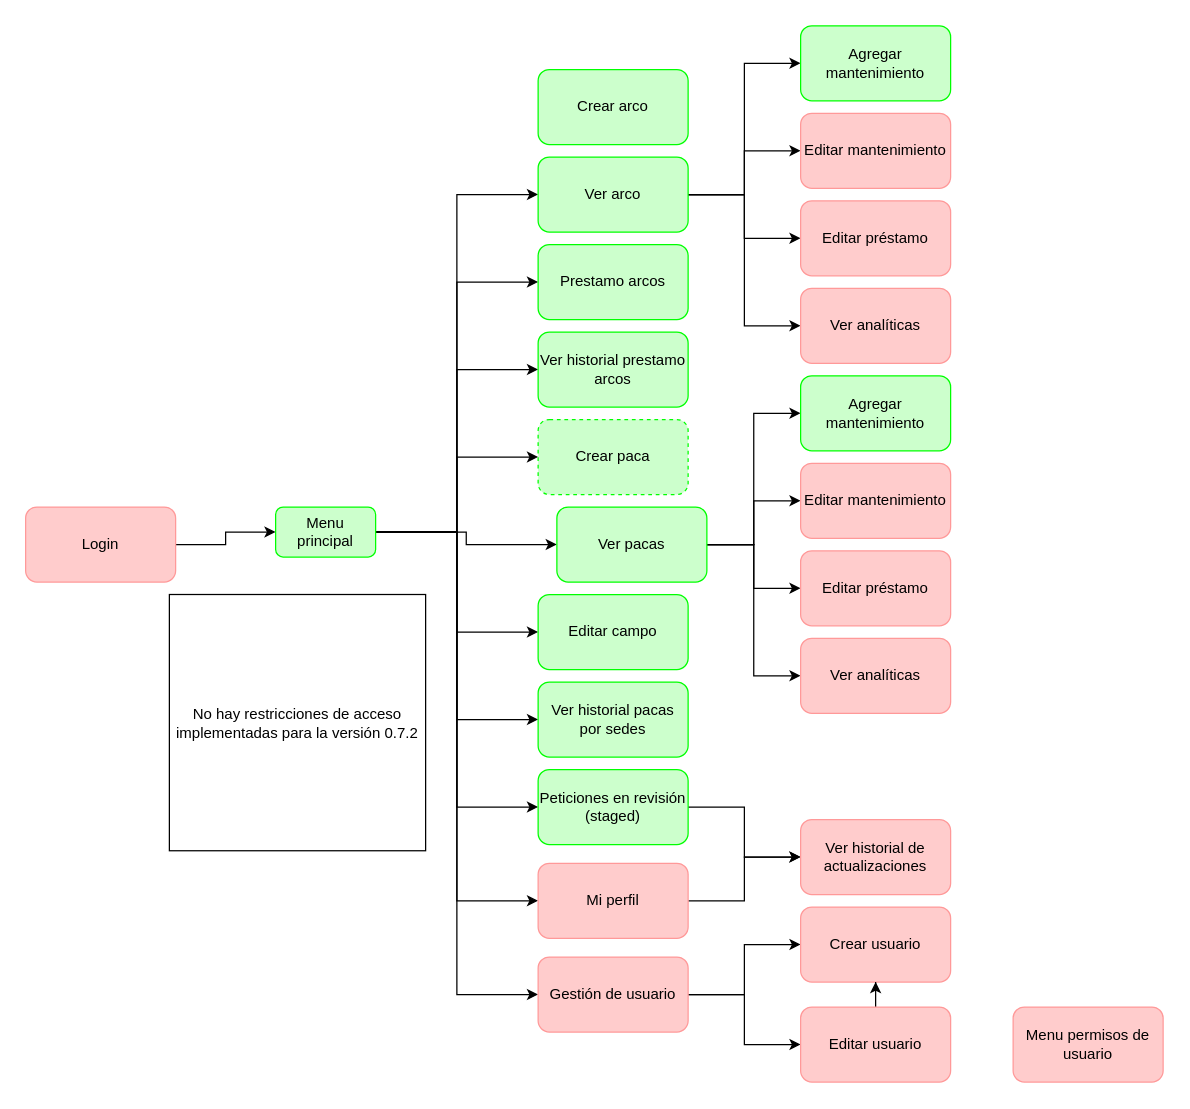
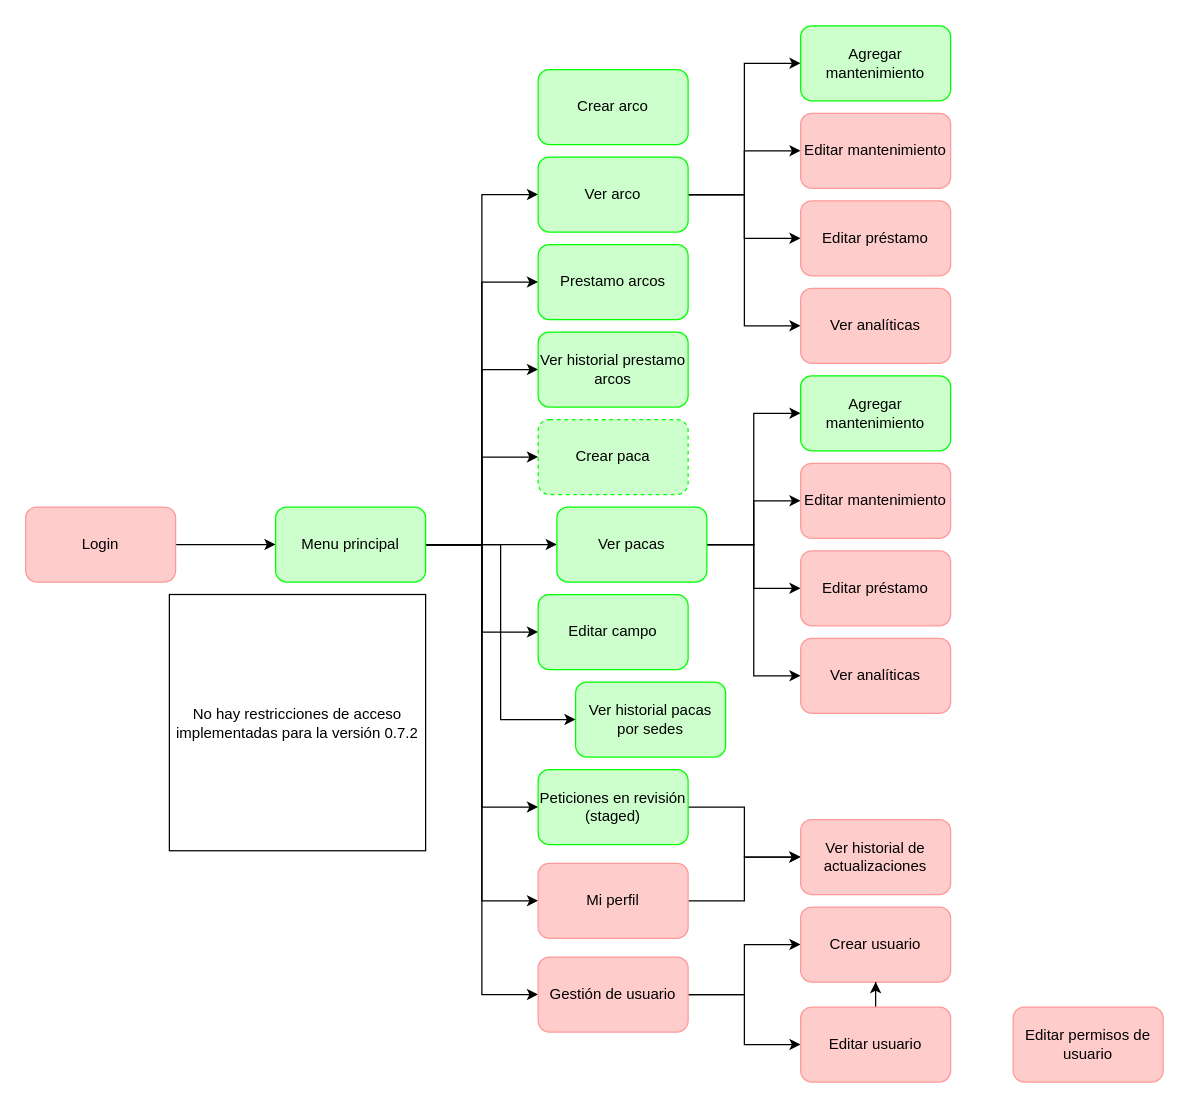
node "Menu principal": size 100x50 -> 150x75
node "Ver historial pacas por sedes": moved (613, 719) -> (651, 719)
node "Menu permisos de usuario": label "Menu permisos de usuario" -> "Editar permisos de usuario"
